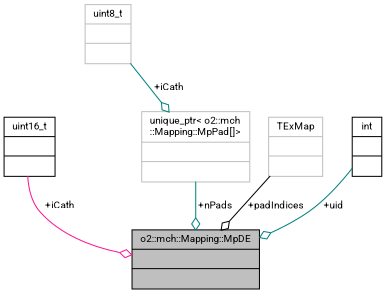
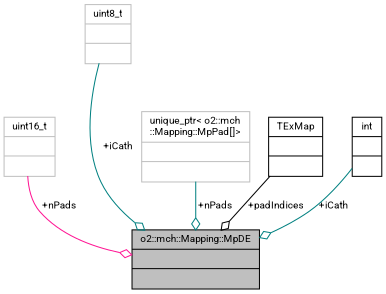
edge "uint8_t" -> "unique_ptr< o2::mch": now "uint8_t" -> "o2::mch::Mapping::MpDE"
node "uint16_t": color black -> grey75
node "TExMap": color grey75 -> black
edge "uint16_t" -> "o2::mch::Mapping::MpDE": label " +iCath" -> " +nPads"
edge "int" -> "o2::mch::Mapping::MpDE": label " +uid" -> " +iCath"
